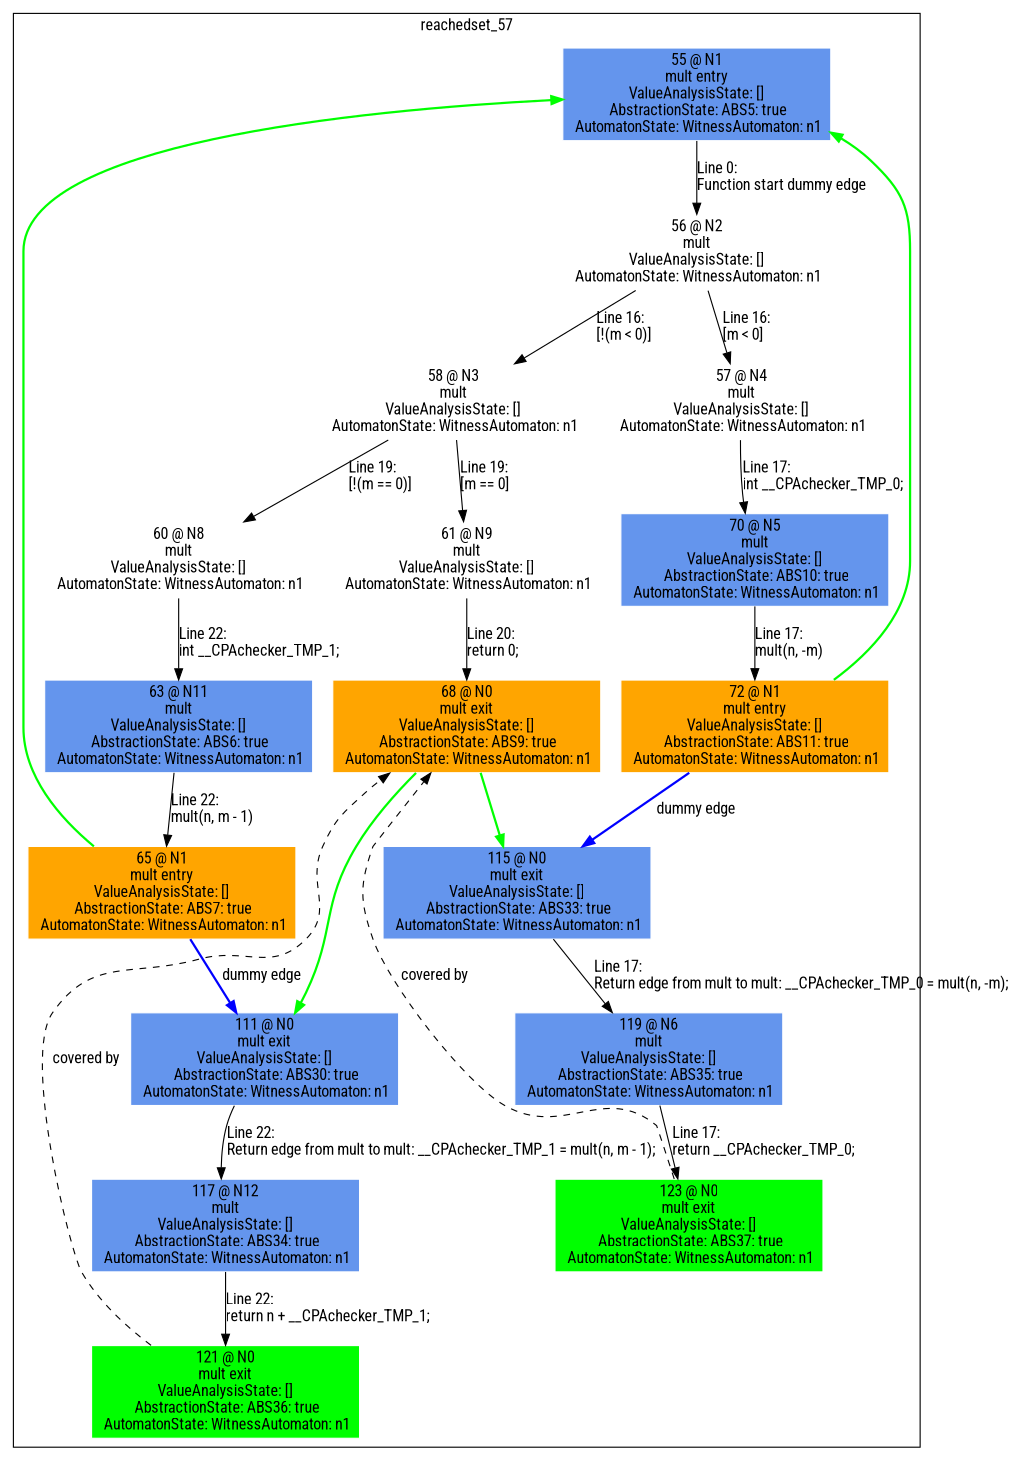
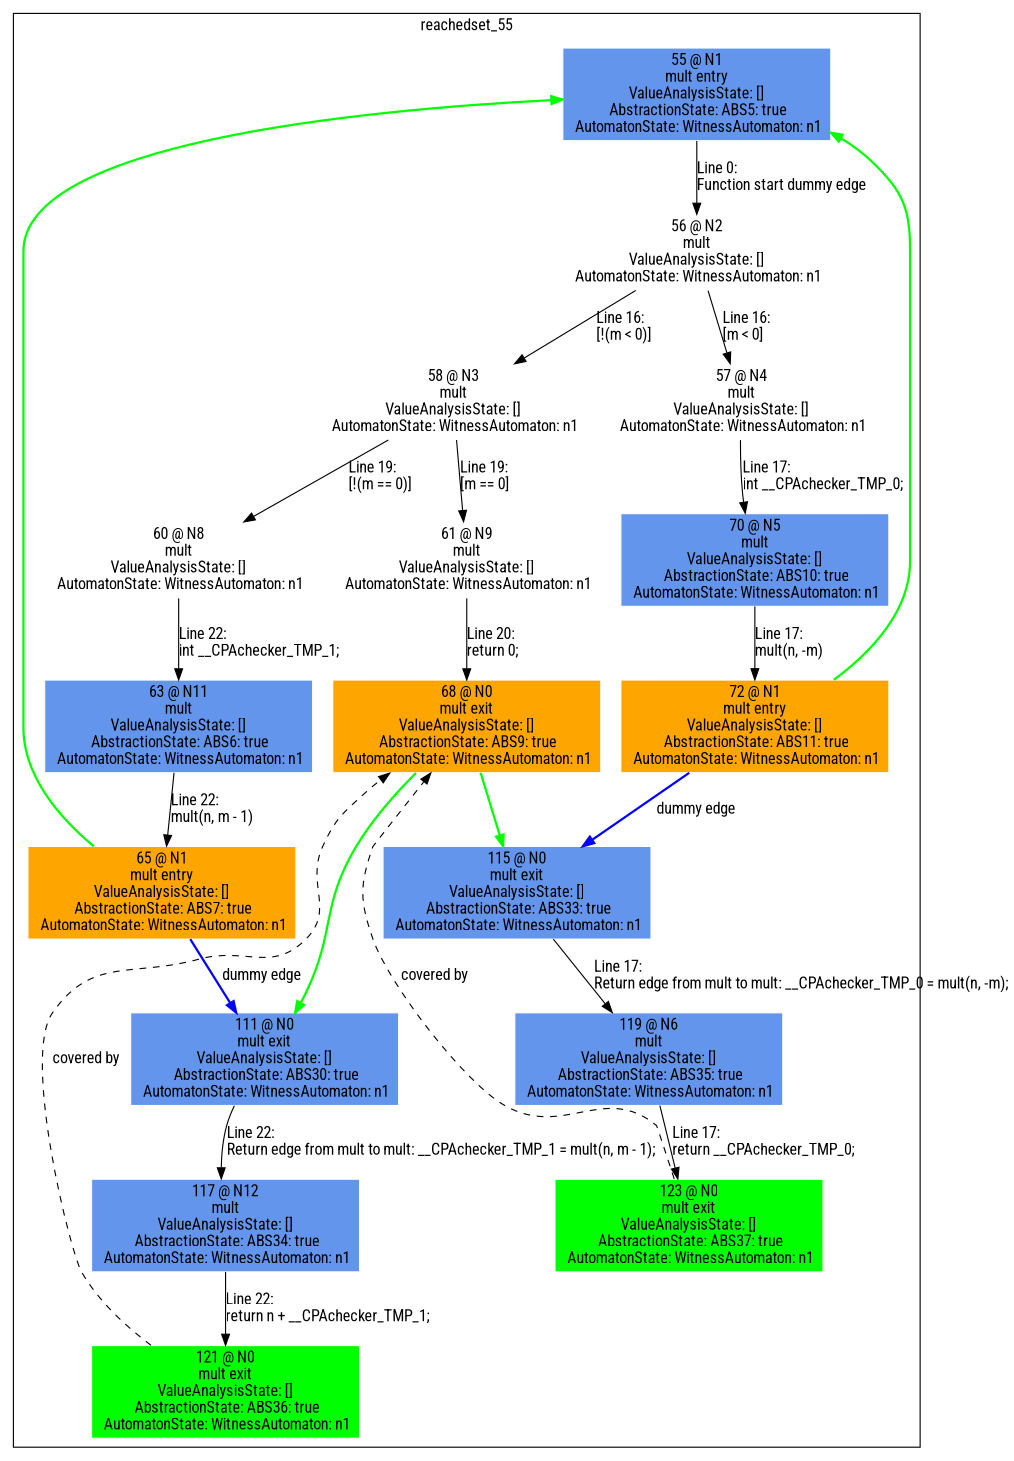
cluster "reachedset_57": label "reachedset_57" -> "reachedset_55"
